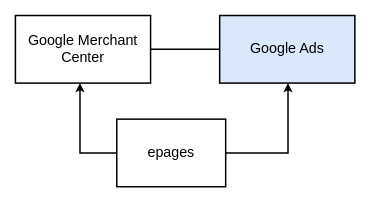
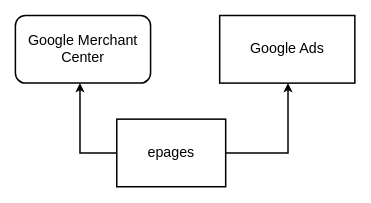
node "Google Merchant Center": shape rectangle -> rounded rectangle
edge "Google Merchant Center" -- "Google Ads": removed
node "Google Ads": fillcolor #dae8fc -> #ffffff
